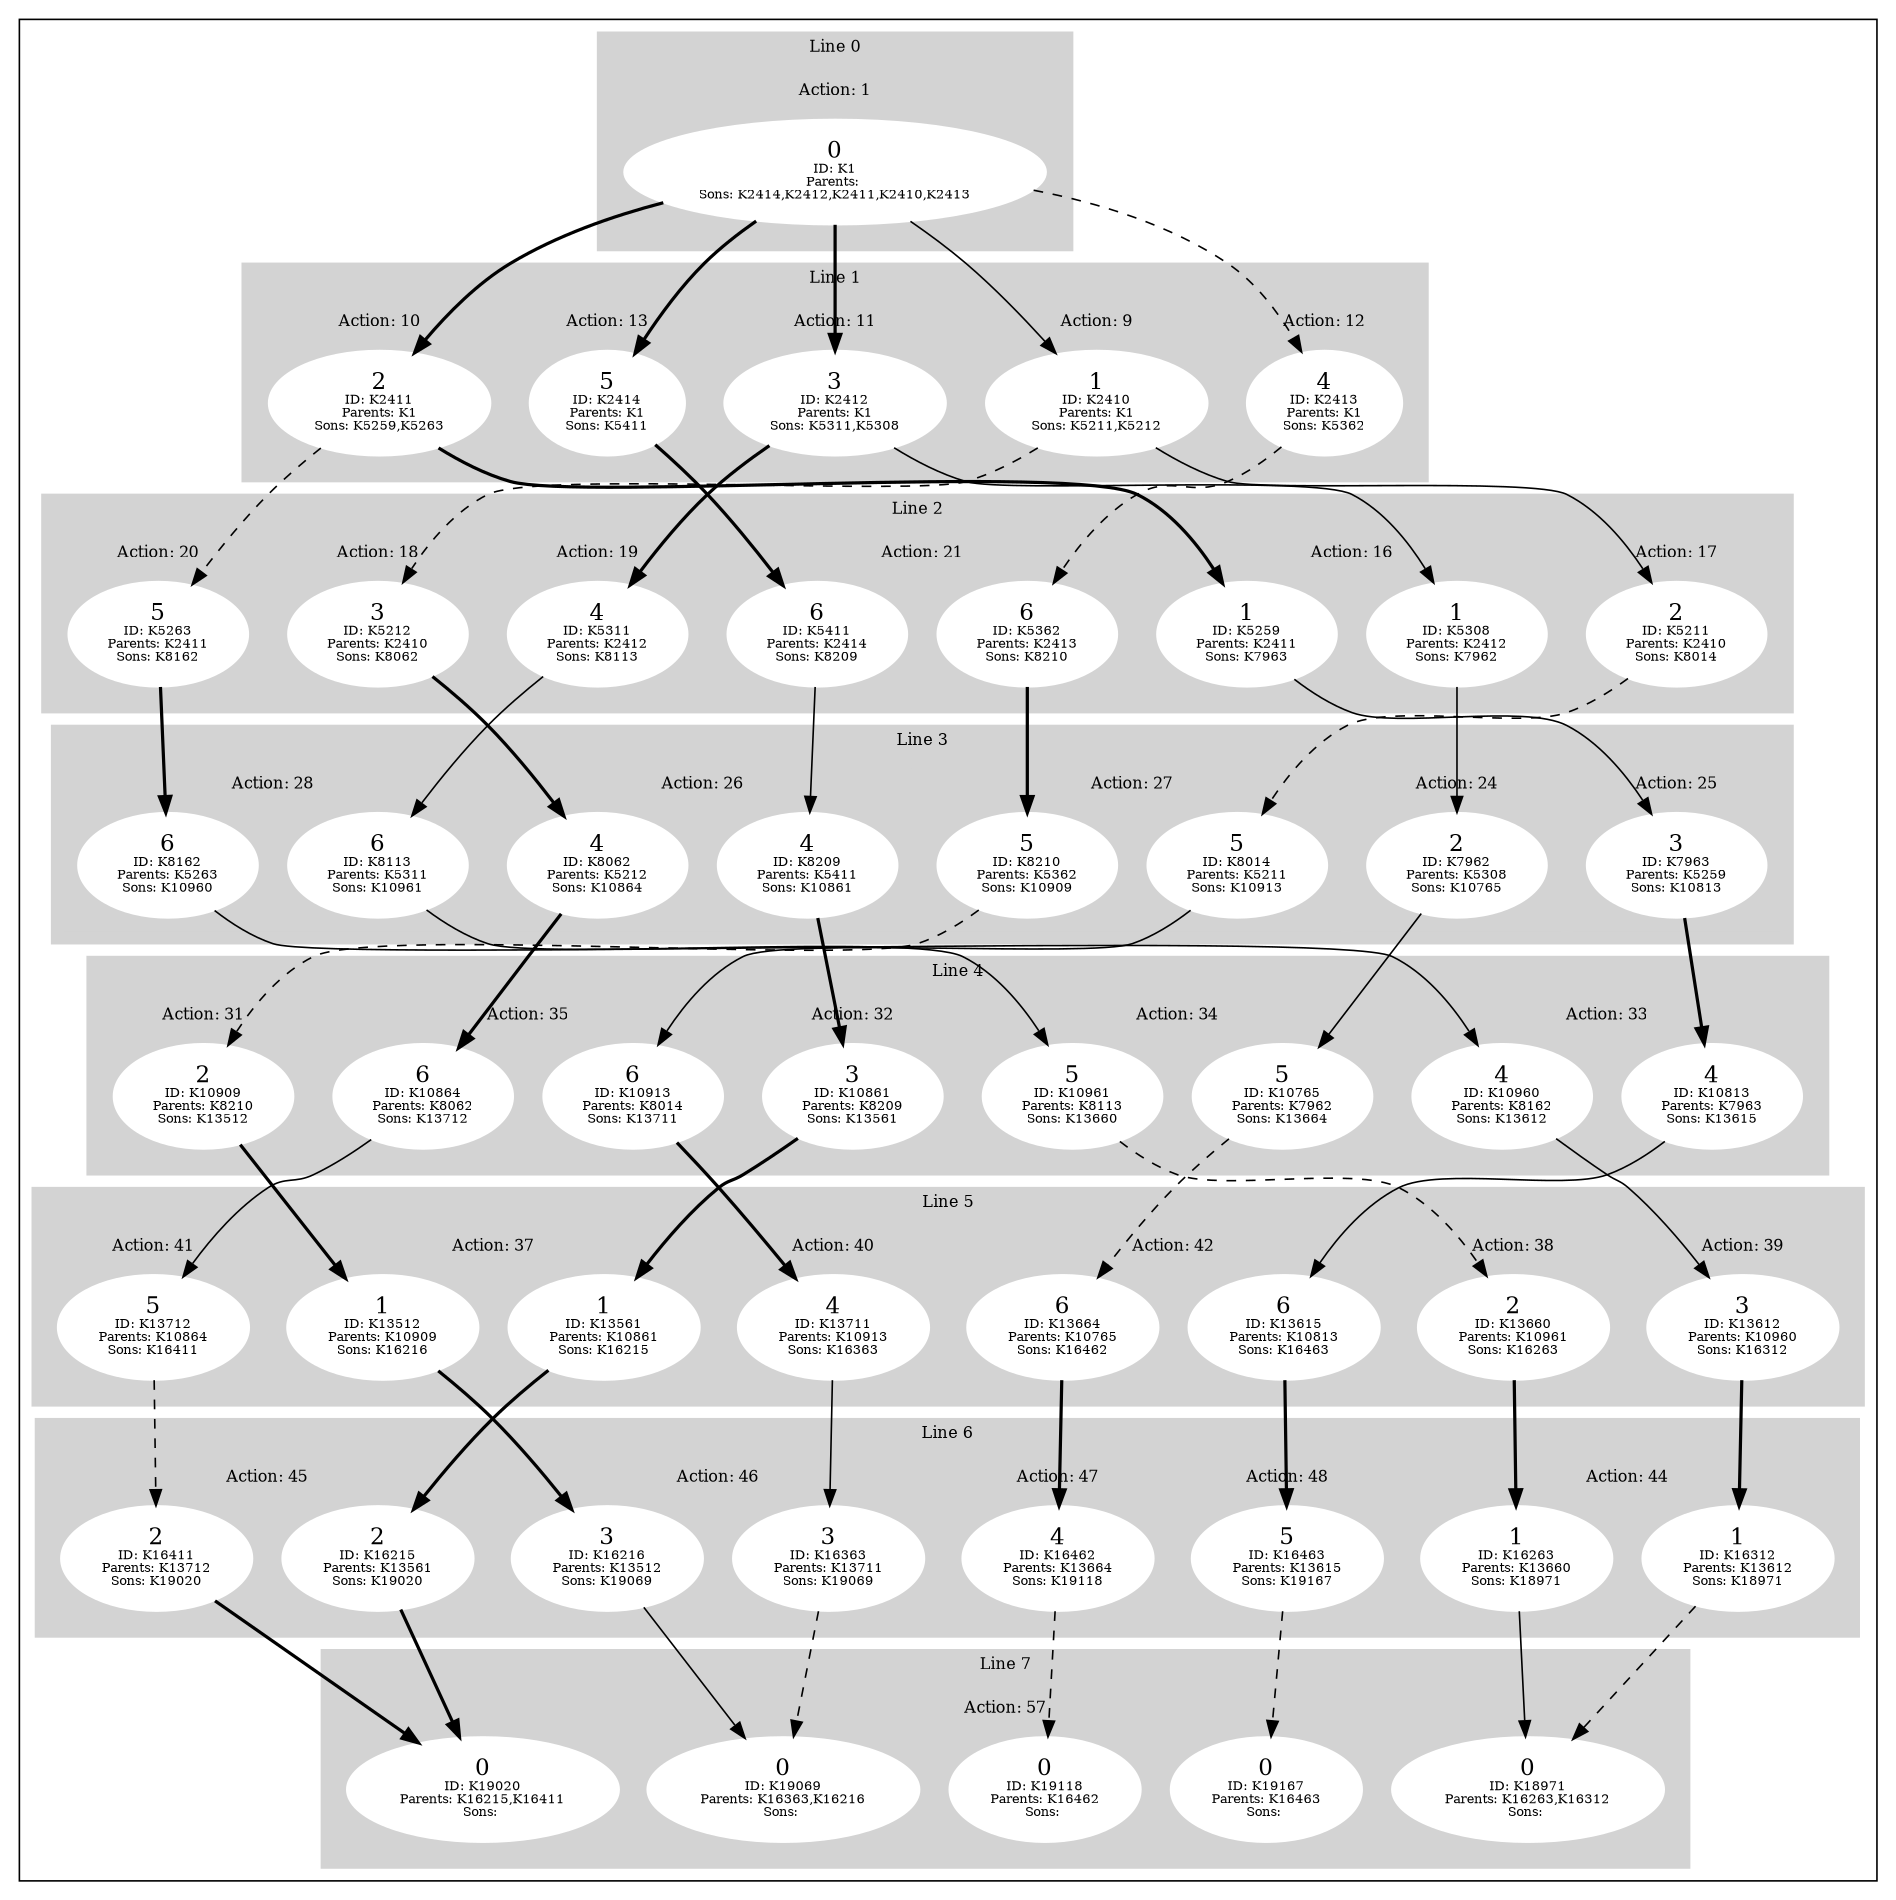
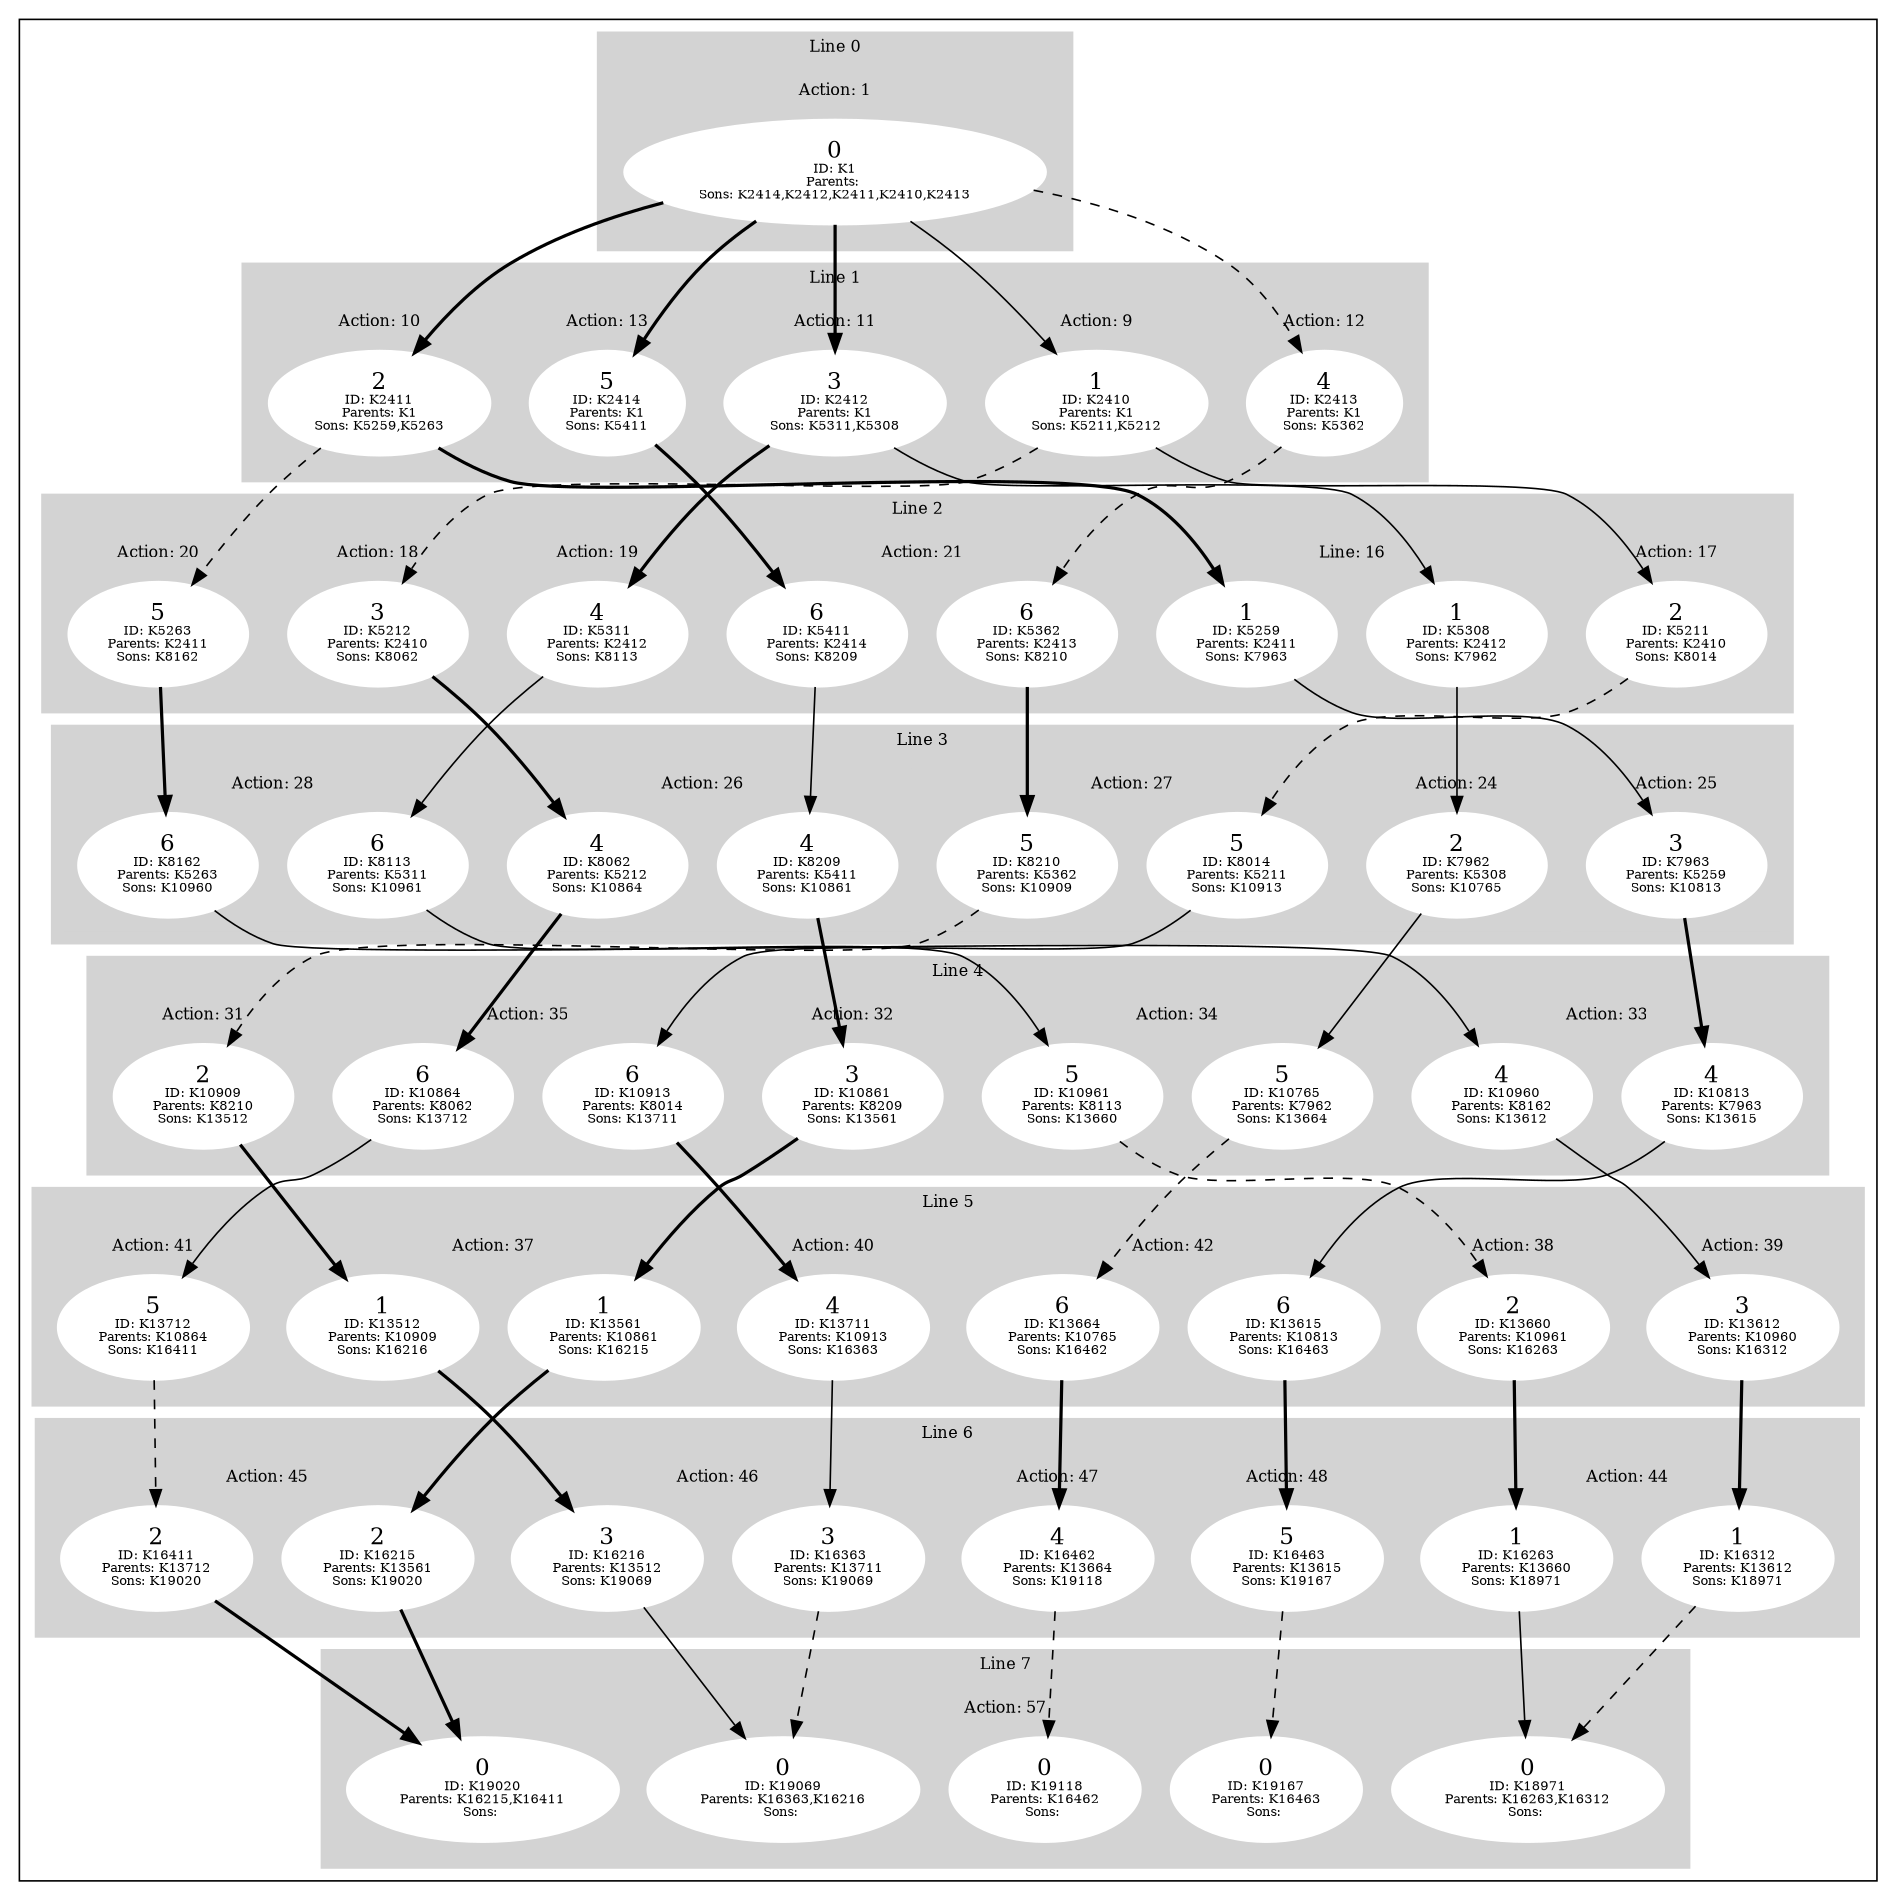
cluster "Action: 16": label "Action: 16" -> "Line: 16"
